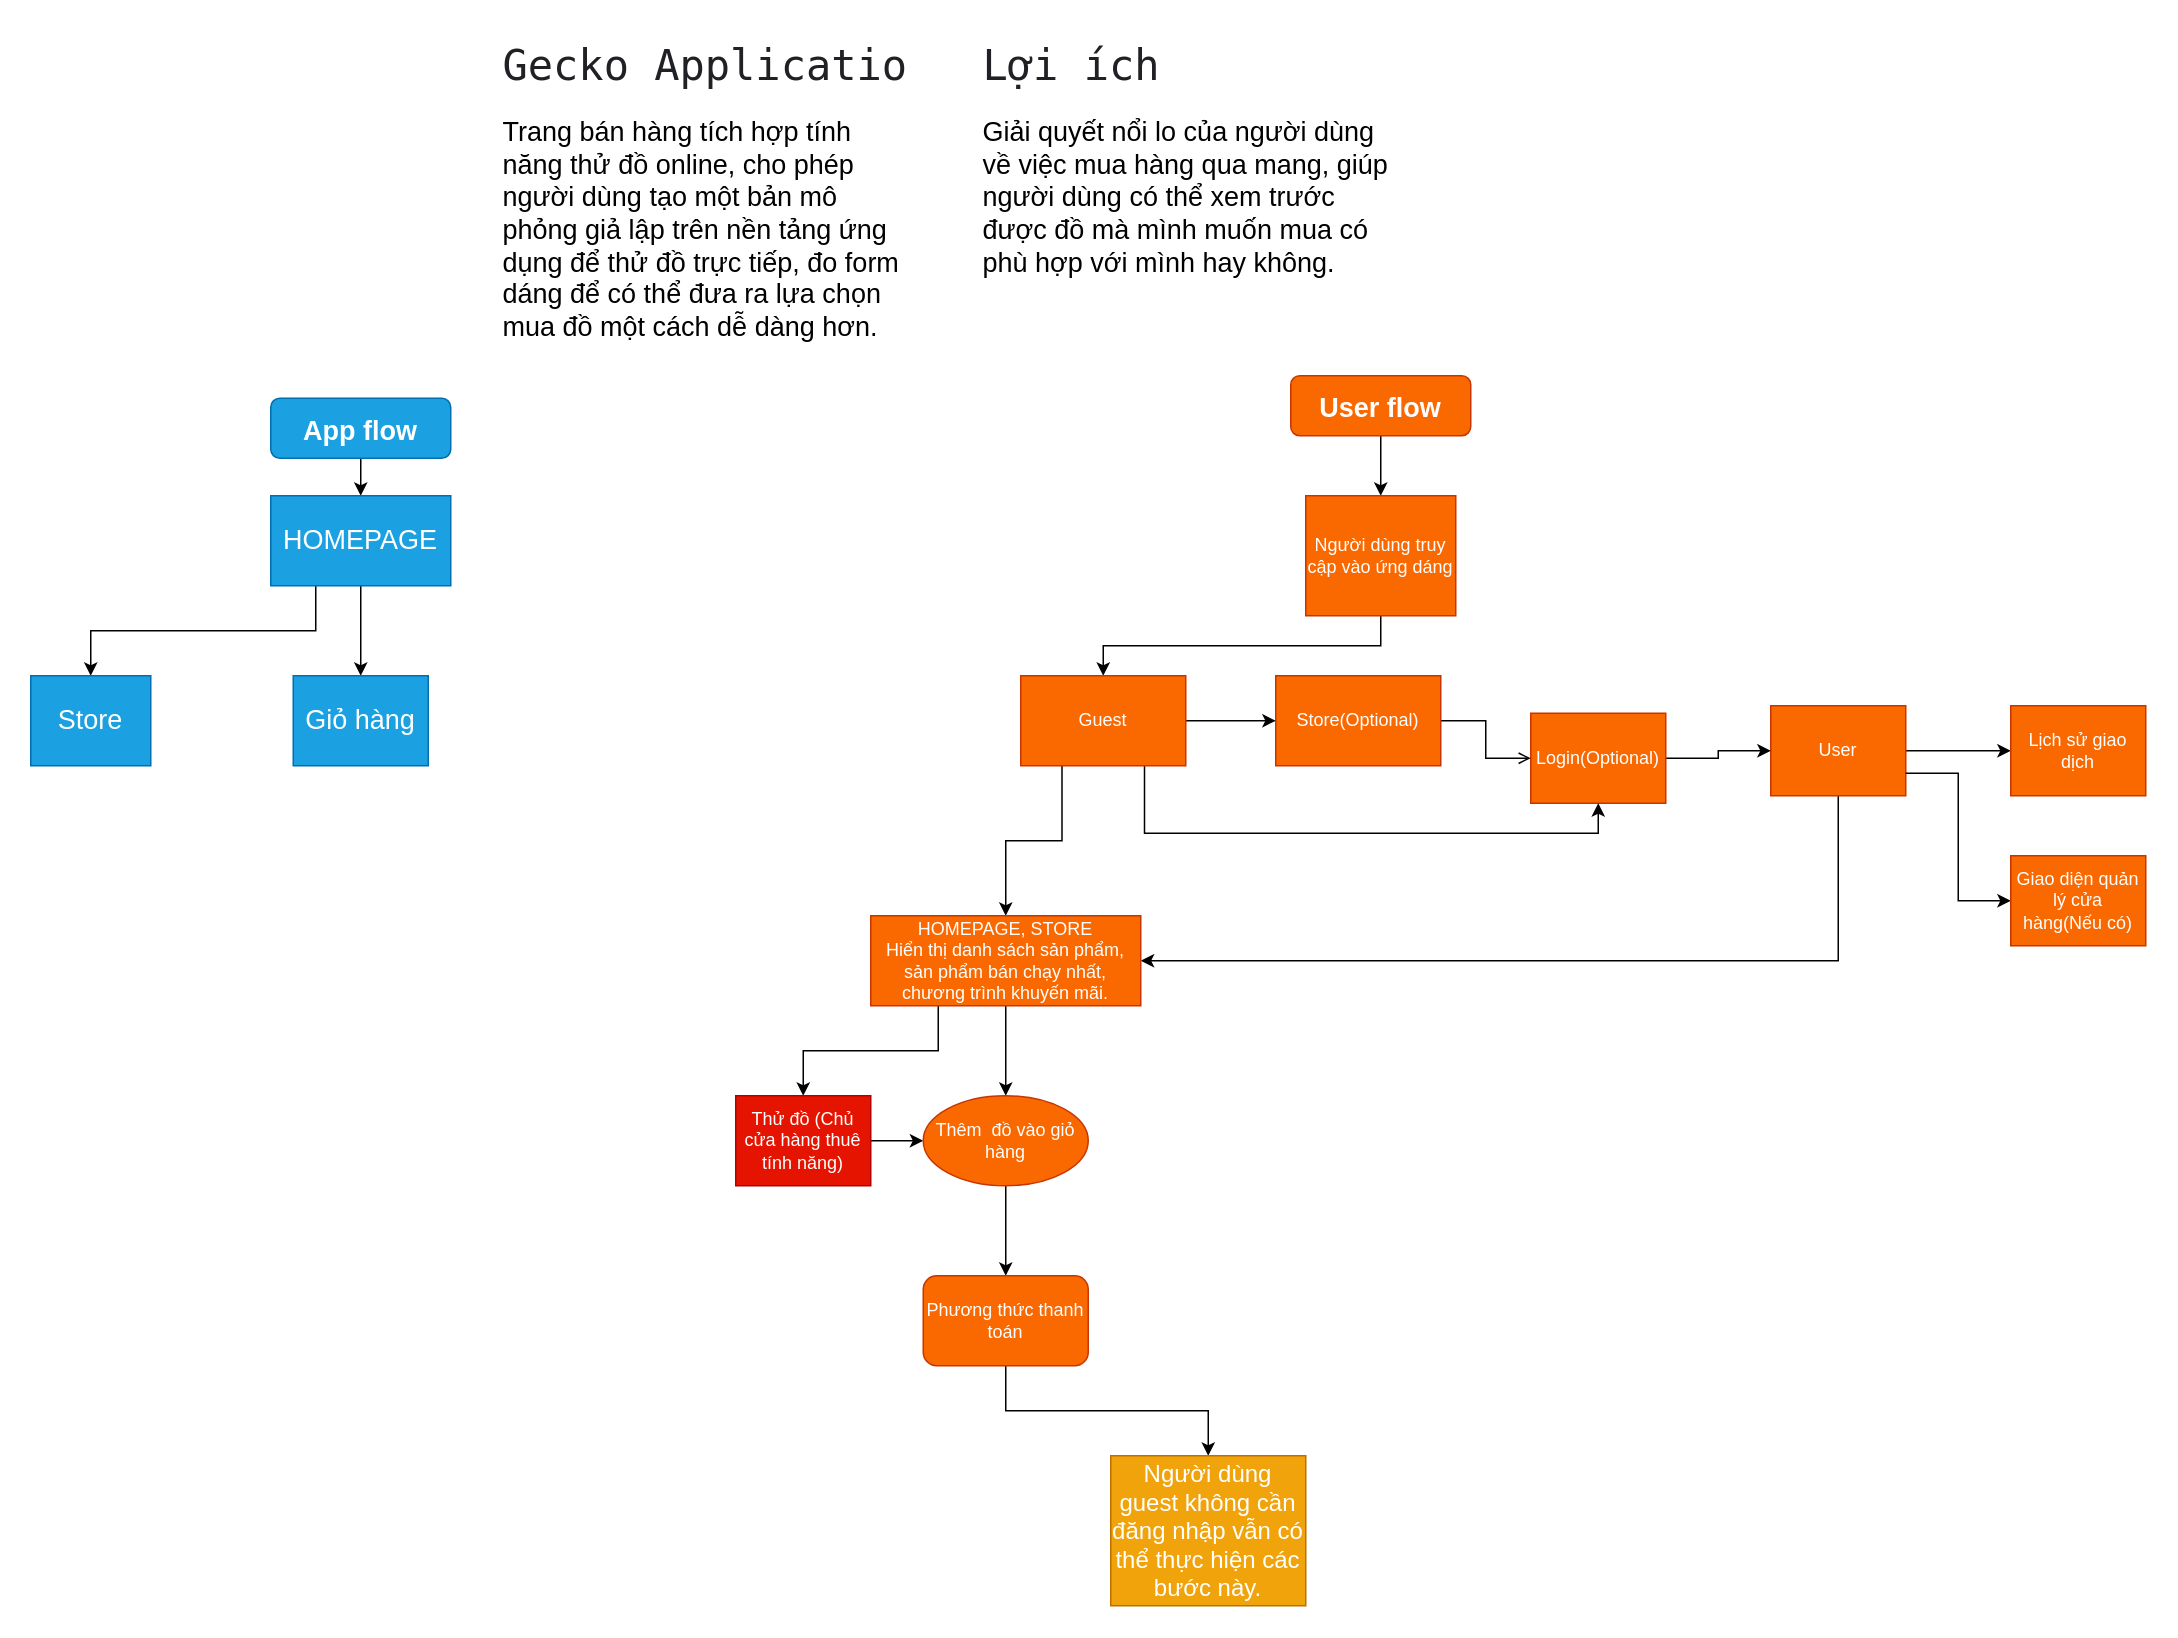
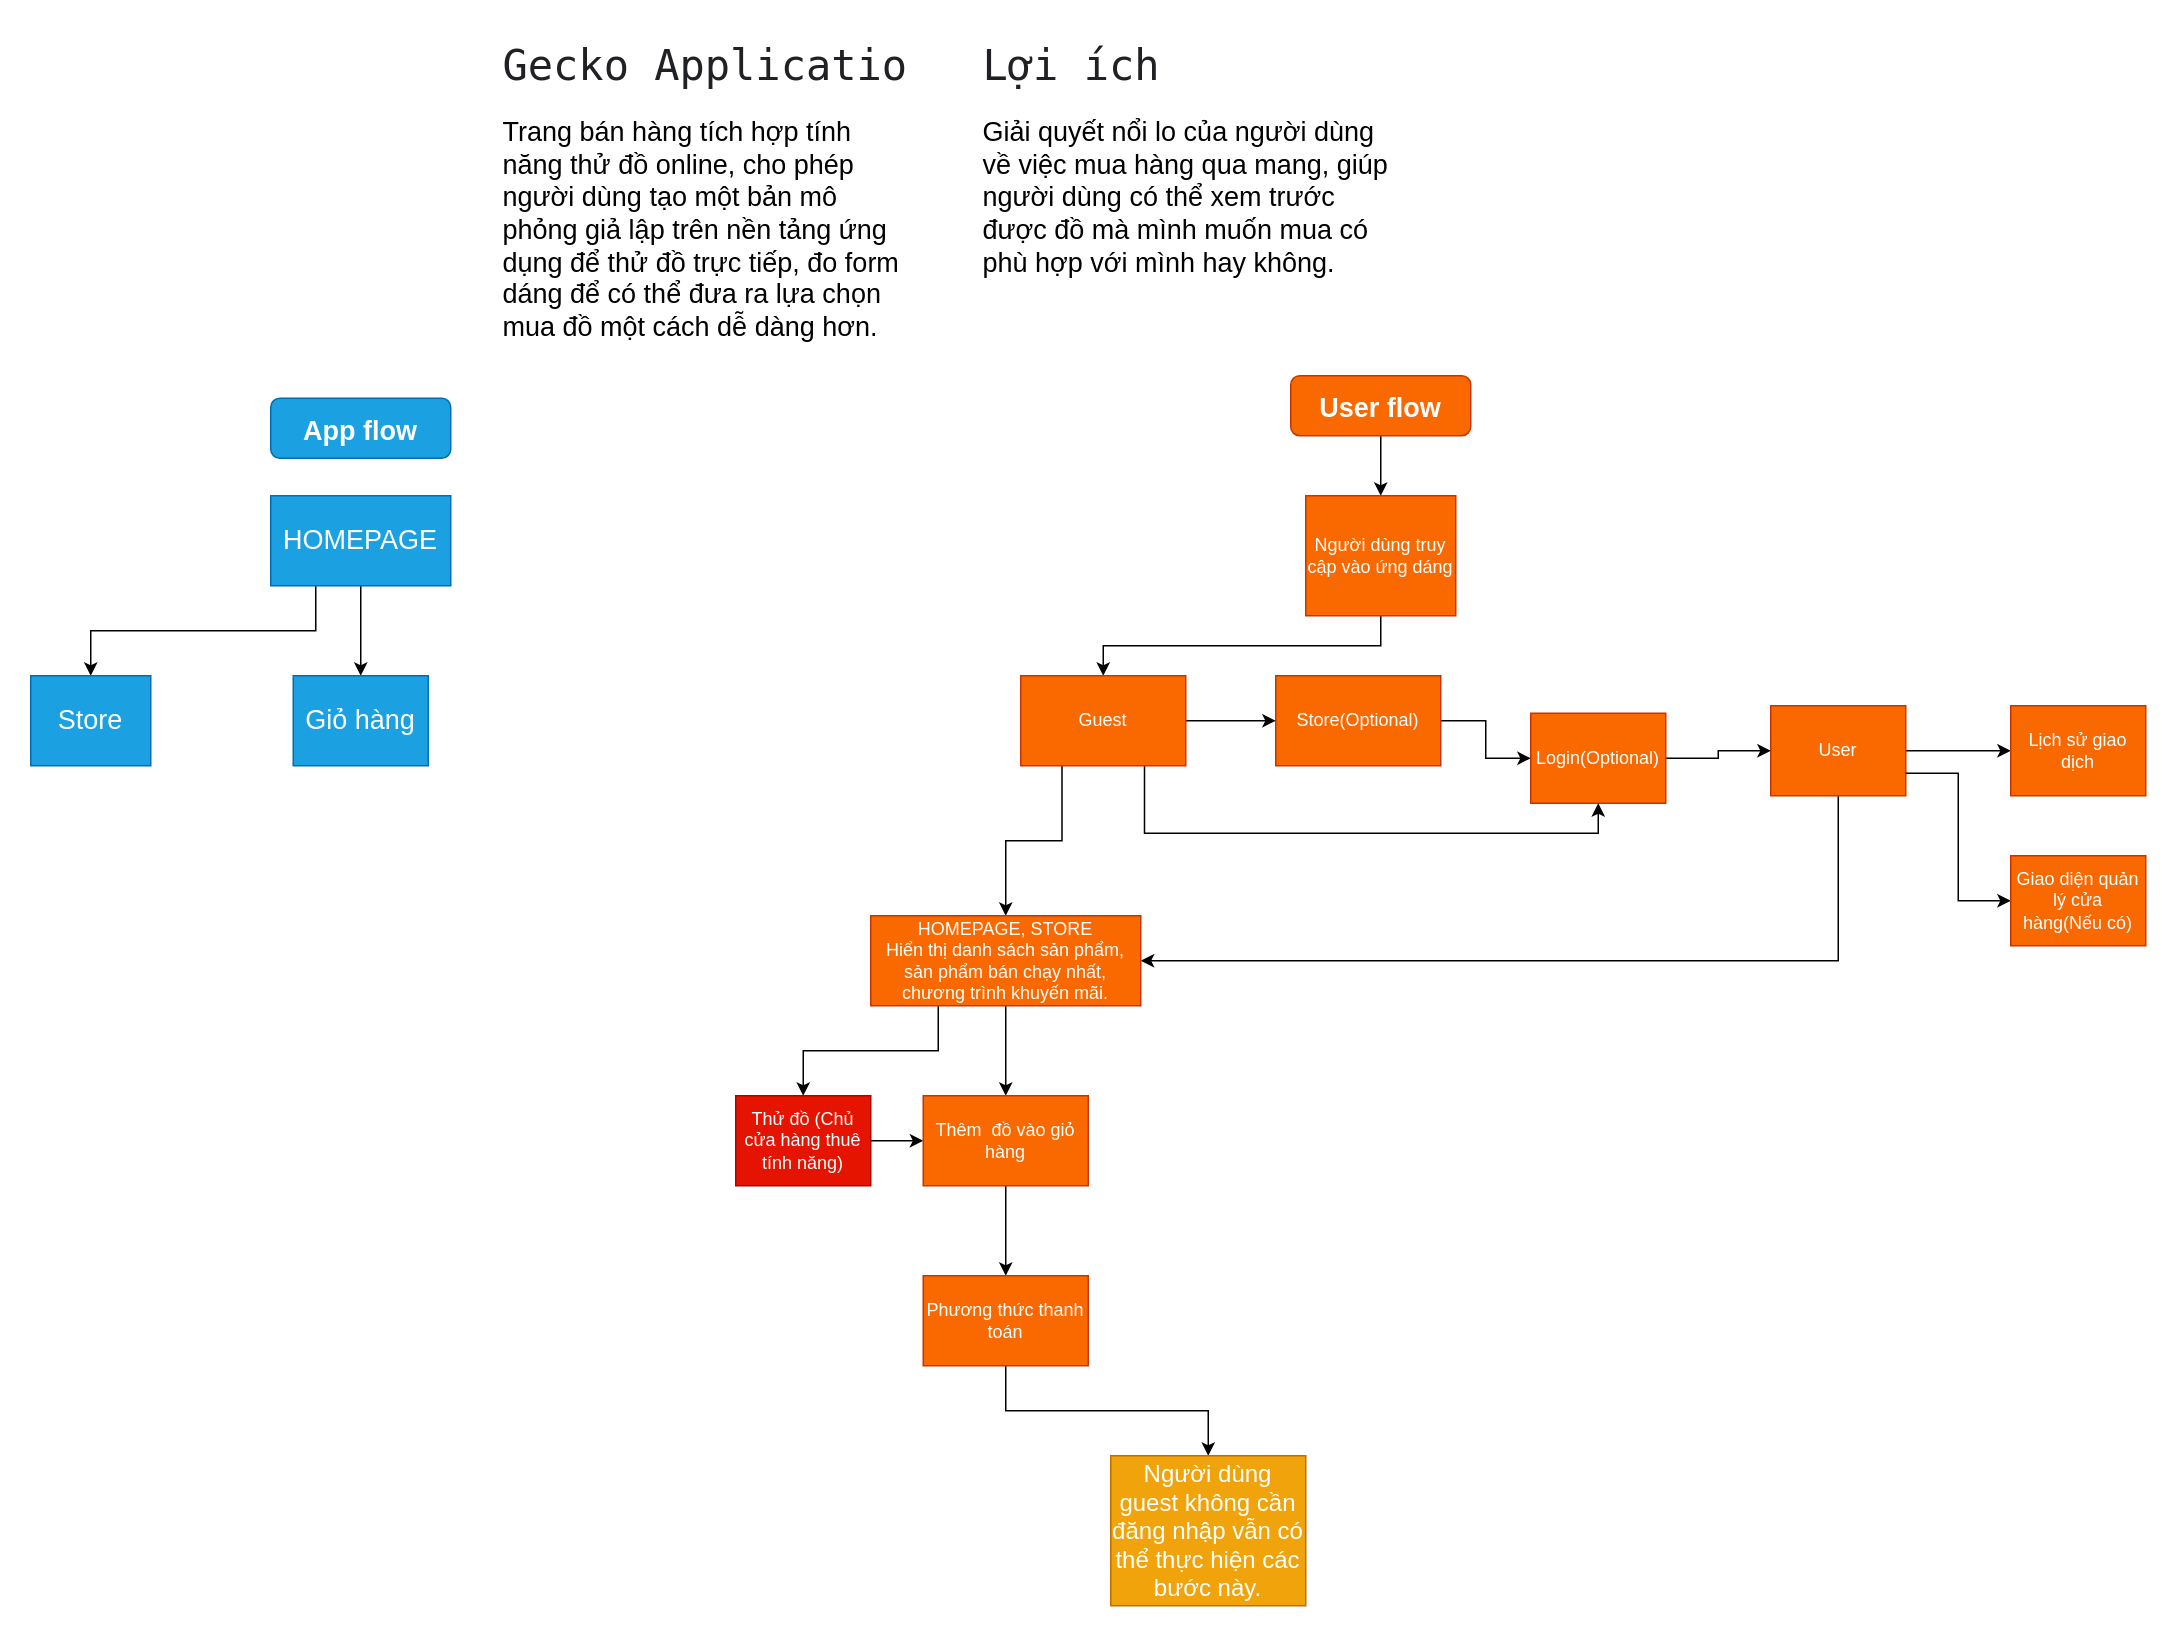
edge "App flow" -> "HOMEPAGE": removed
edge "Store(Optional)" -> "Login(Optional)": arrowhead open -> classic
node "Thêm đồ vào giỏ hàng": shape ellipse -> rectangle
node "Phương thức thanh toán": shape rounded rectangle -> rectangle
